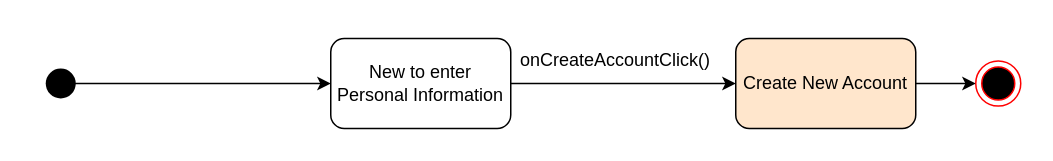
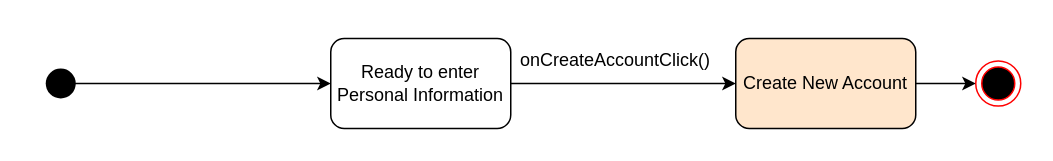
node "New to enter Personal Information": label "New to enter Personal Information" -> "Ready to enter Personal Information"
